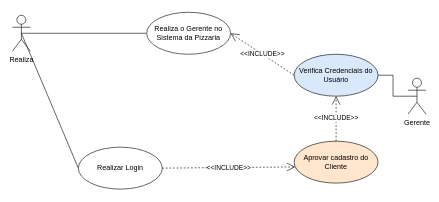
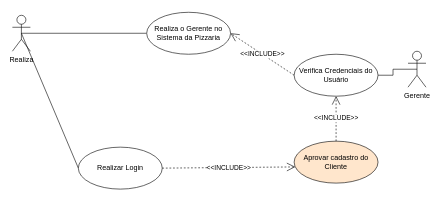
node "Verifica Credenciais do Usuário": fillcolor #dae8fc -> #ffffff
node "Gerente": moved (417, 96) -> (417, 69)
